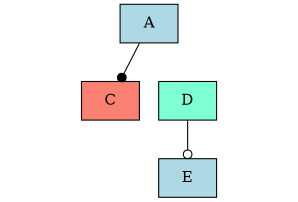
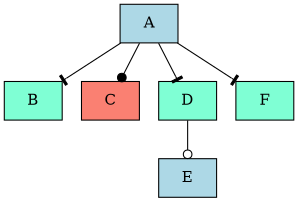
edge "A" -> "D": added
node "B": added
node "F": added
